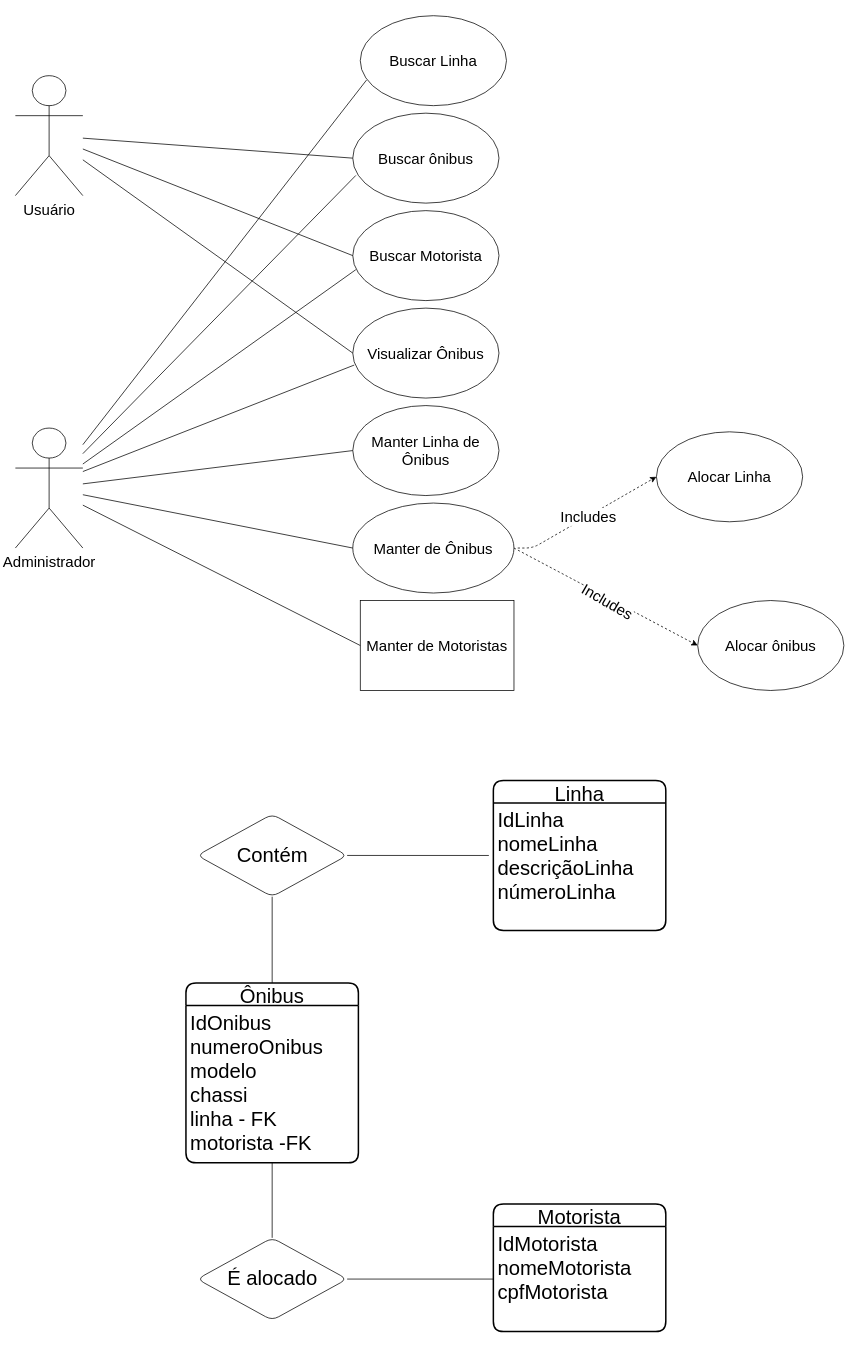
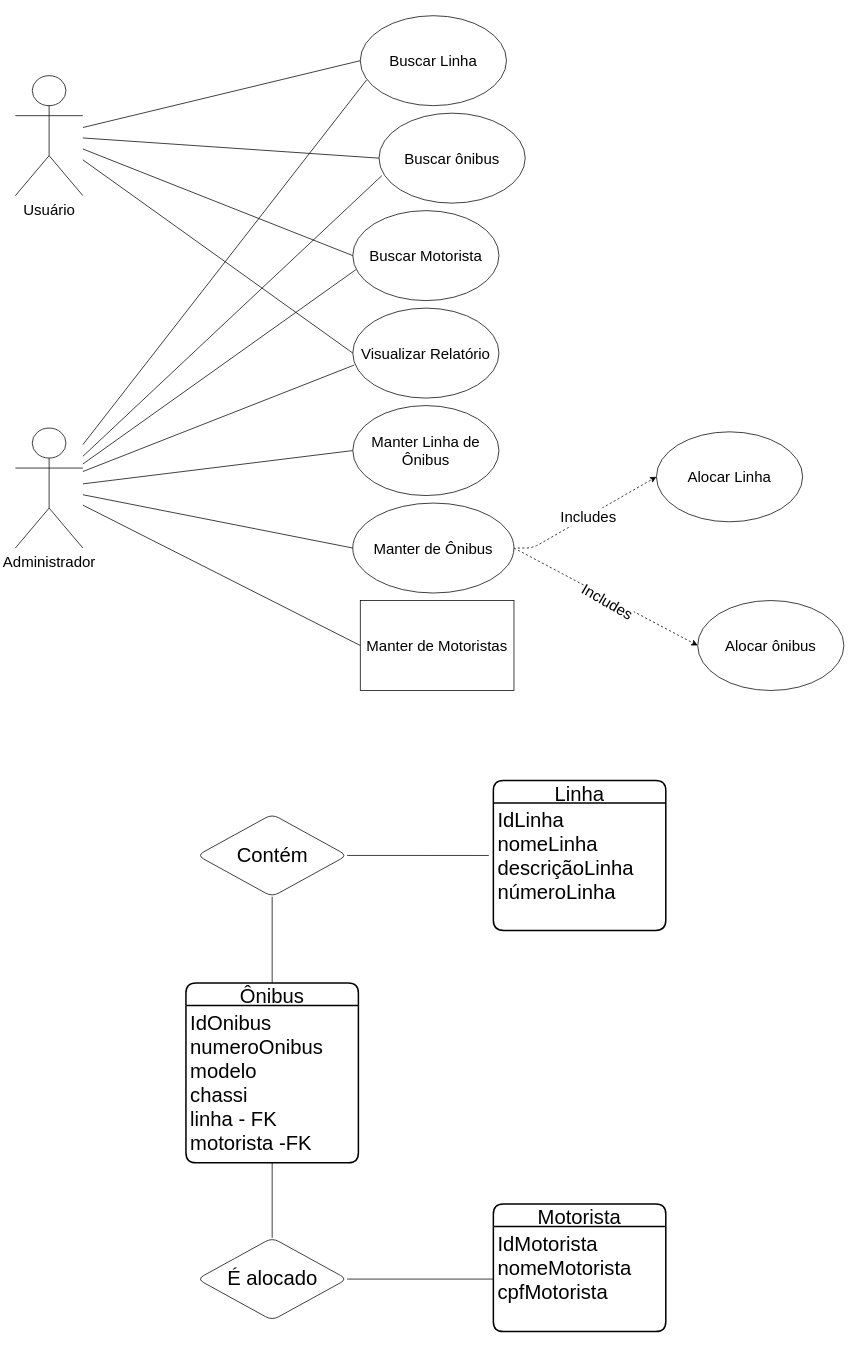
edge "Buscar Linha" -- "Usuário": added
node "Buscar ônibus": moved (426, 158) -> (452, 158)
node "Visualizar Ônibus": label "Visualizar Ônibus" -> "Visualizar Relatório"
